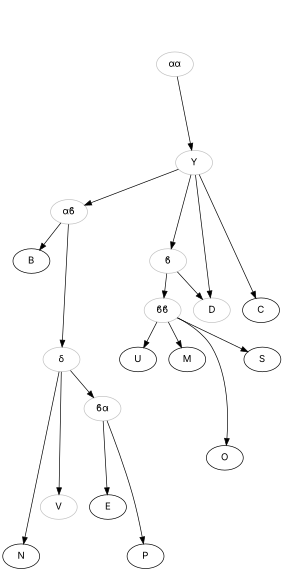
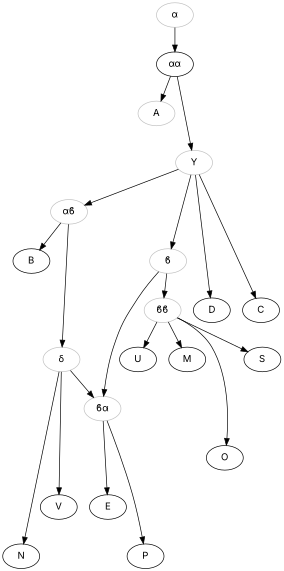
node "α": added
node "αα": color grey -> black
node "A": added
edge "ϐ" -> "D": now "ϐ" -> "ϐα"
node "D": color grey -> black
node "V": color grey -> black
